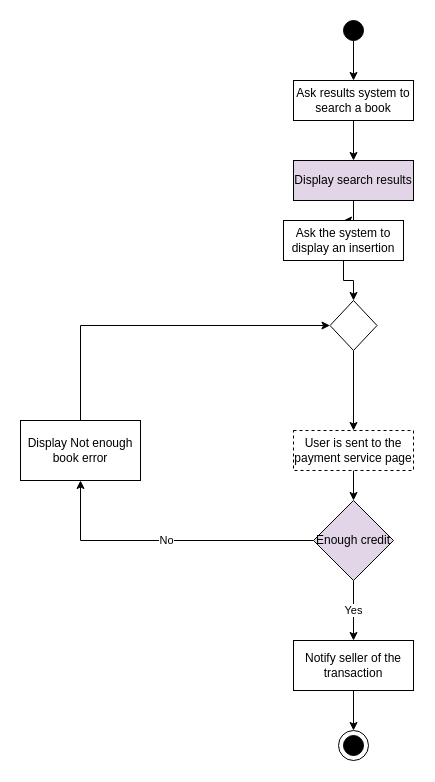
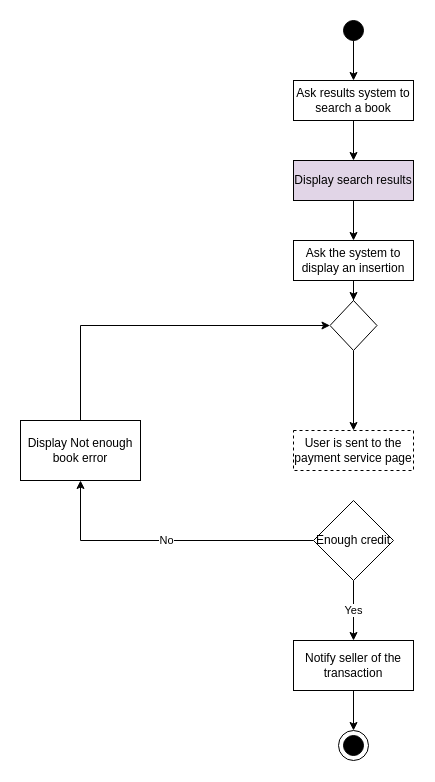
node "Ask the system to display an insertion": moved (344, 241) -> (354, 261)
edge "User is sent to the payment service page" -> "Enough credit": removed
node "Enough credit": fillcolor #e1d5e7 -> #ffffff
